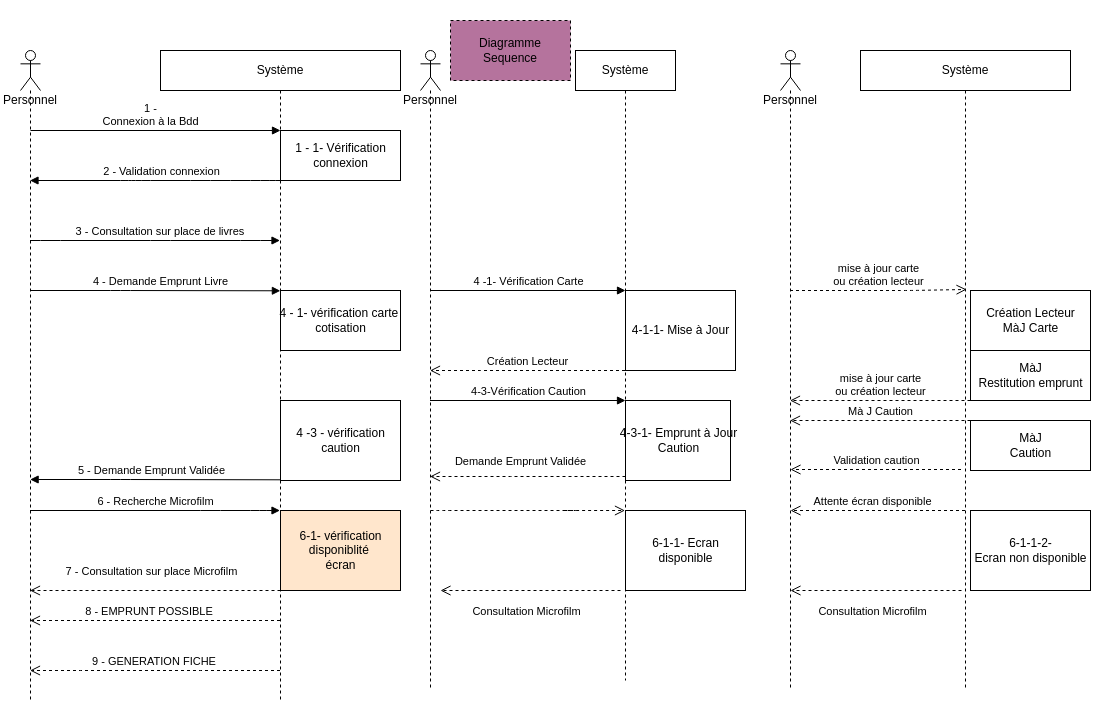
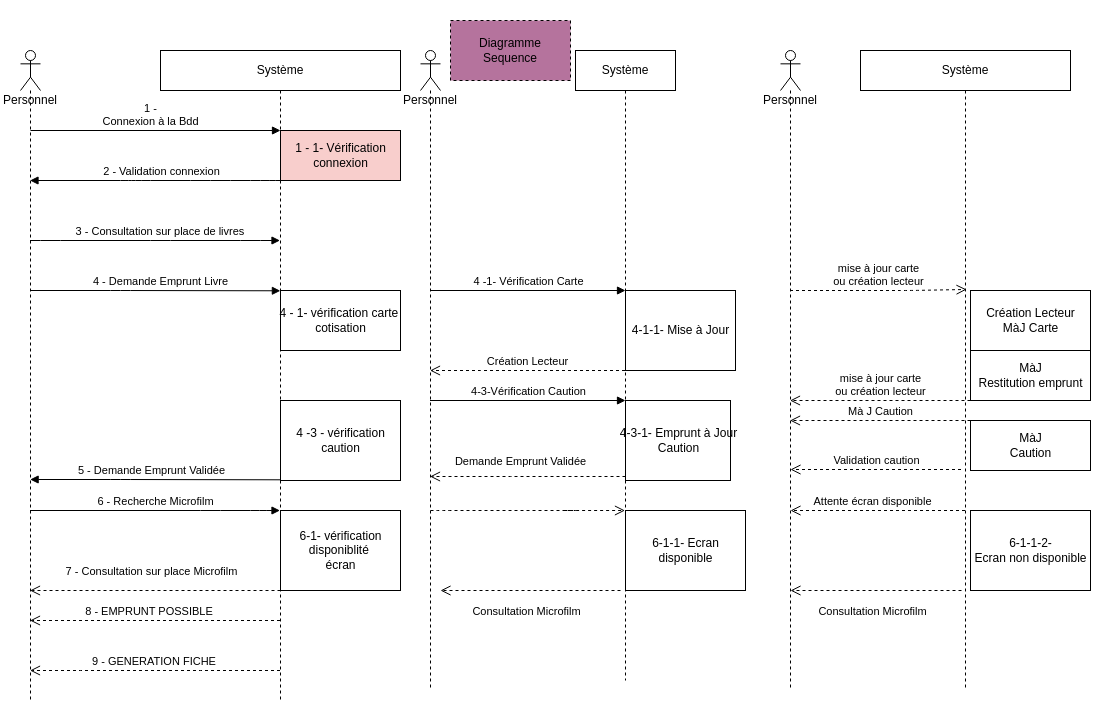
node "1 - 1- Vérification connexion": fillcolor #ffffff -> #f8cecc
node "6-1- vérification disponiblité écran": fillcolor #ffe6cc -> #ffffff
